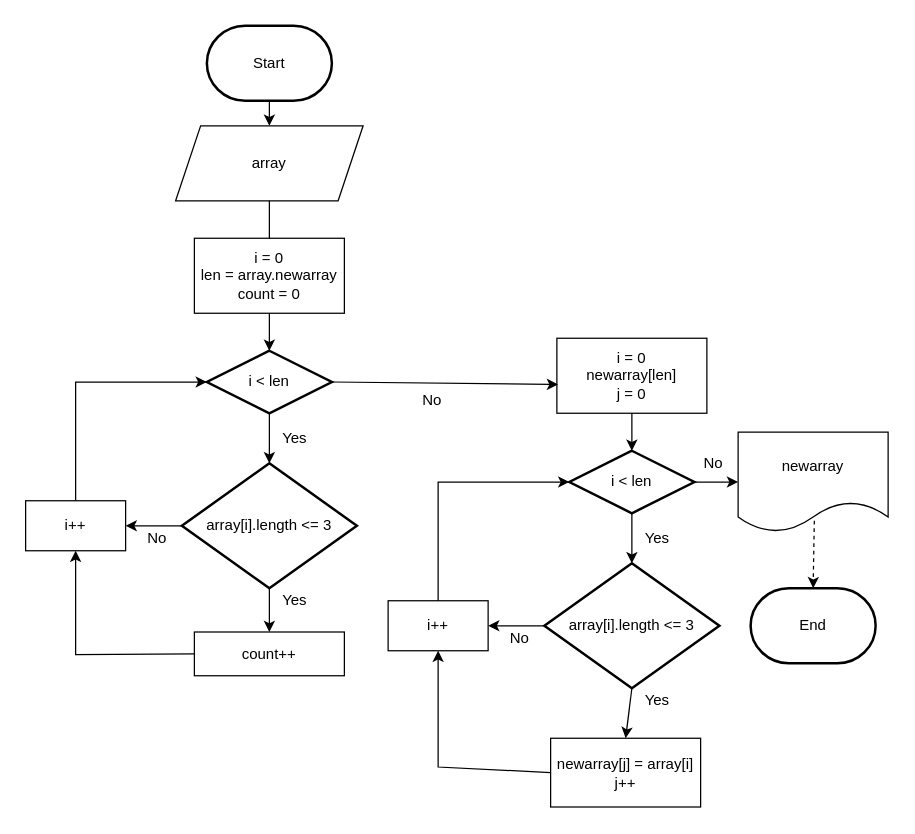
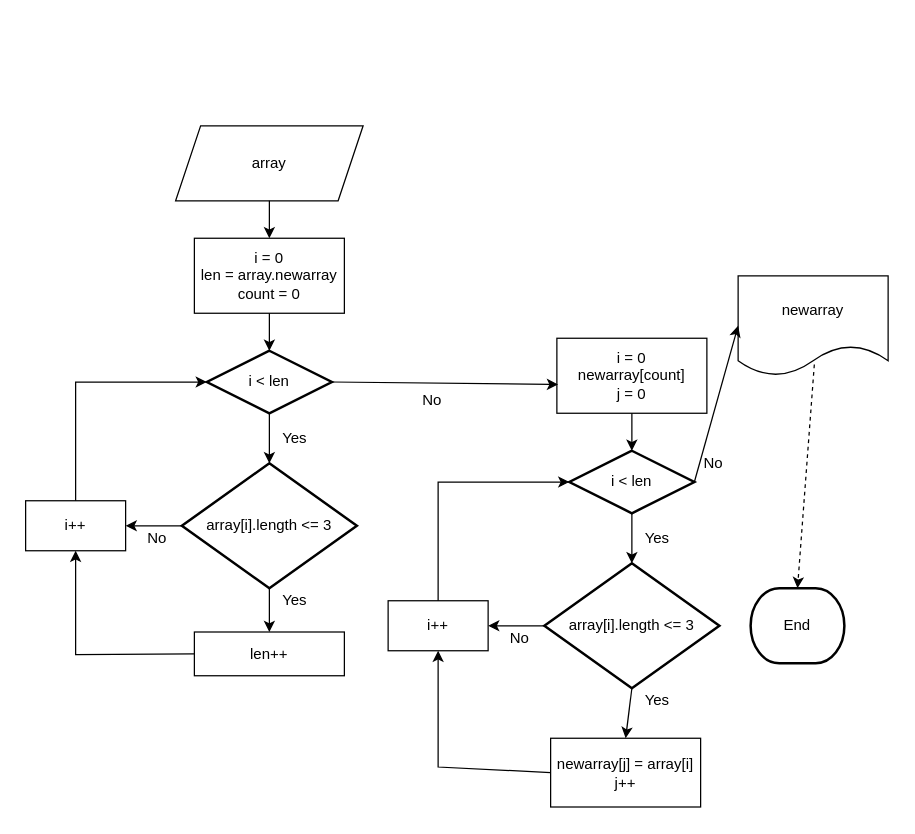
node "Start": removed
edge "Start" -> "array": removed
edge "array" -- "i = 0 len = array.newarray count = 0": arrowhead none -> classic
node "i = 0 newarray[len] j = 0": label "i = 0 newarray[len] j = 0" -> "i = 0 newarray[count] j = 0"
node "newarray": moved (813, 482) -> (813, 326)
node "End": size 125x75 -> 94x75
node "count++": label "count++" -> "len++"
